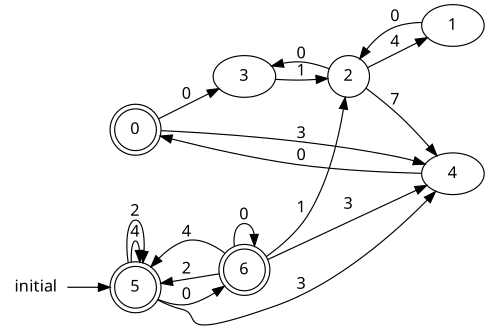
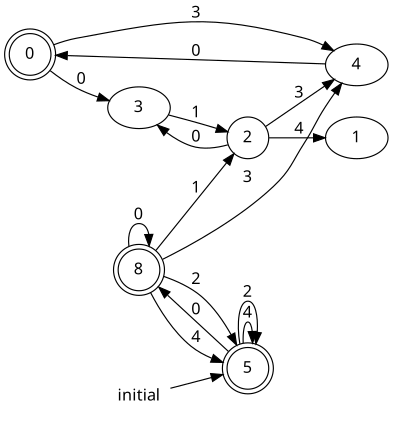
edge "1" -> "2": removed, label "0"
edge "2" -> "4": label "7" -> "3"
node "6": label "6" -> "8"
edge "5" -> "4": removed, label "3"
